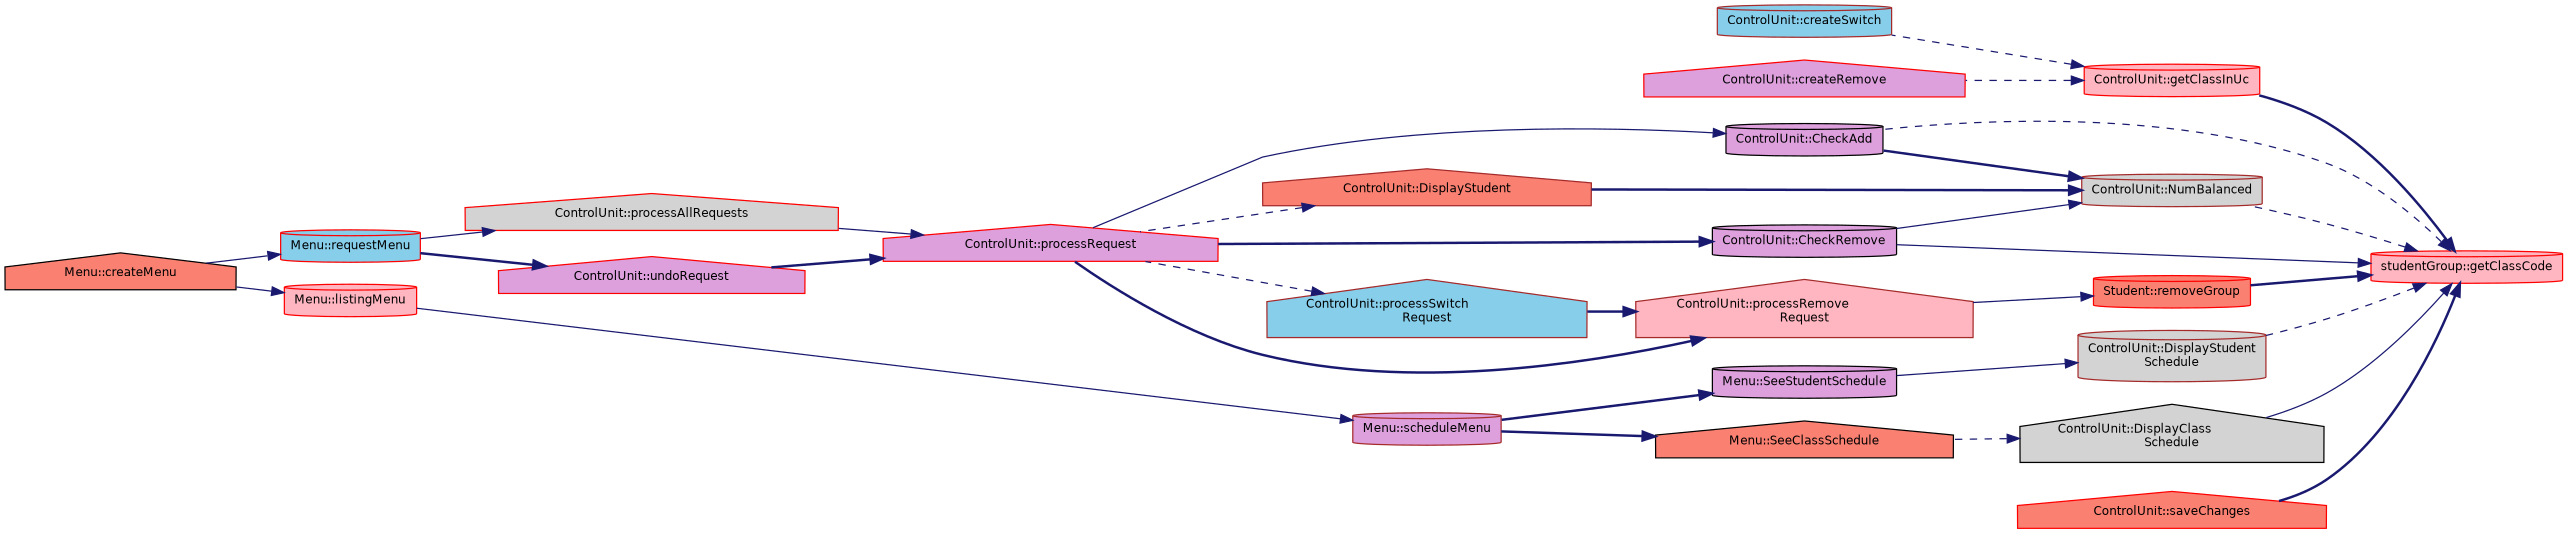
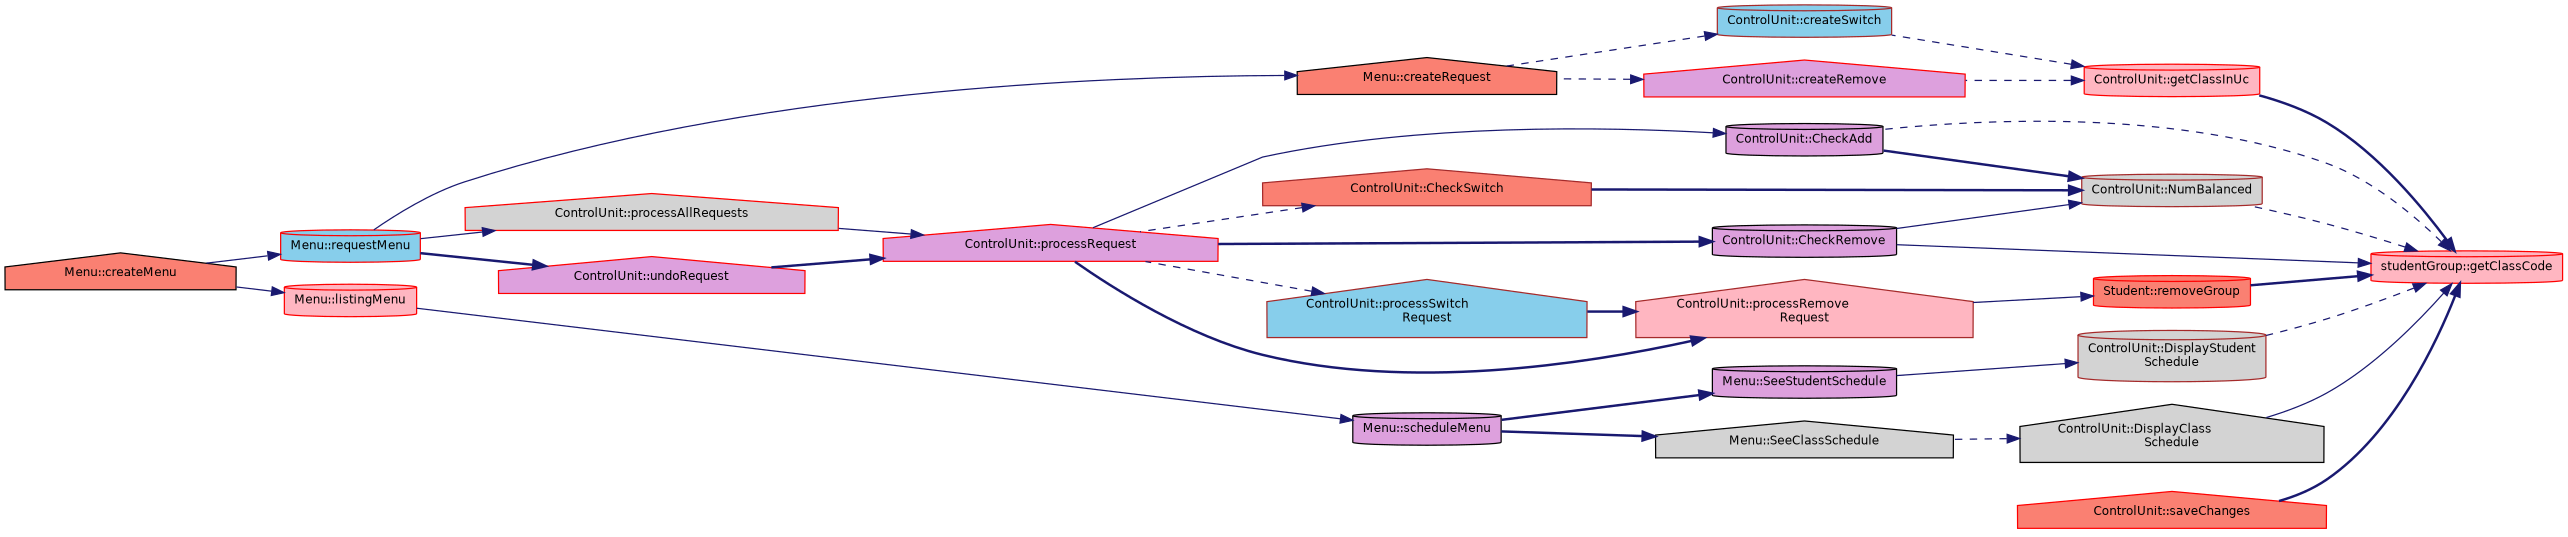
node "Menu::createRequest": added
node "ControlUnit::DisplayStudent": label "ControlUnit::DisplayStudent" -> "ControlUnit::CheckSwitch"
node "Menu::scheduleMenu": color brown -> black
node "Menu::SeeClassSchedule": fillcolor salmon -> lightgrey
